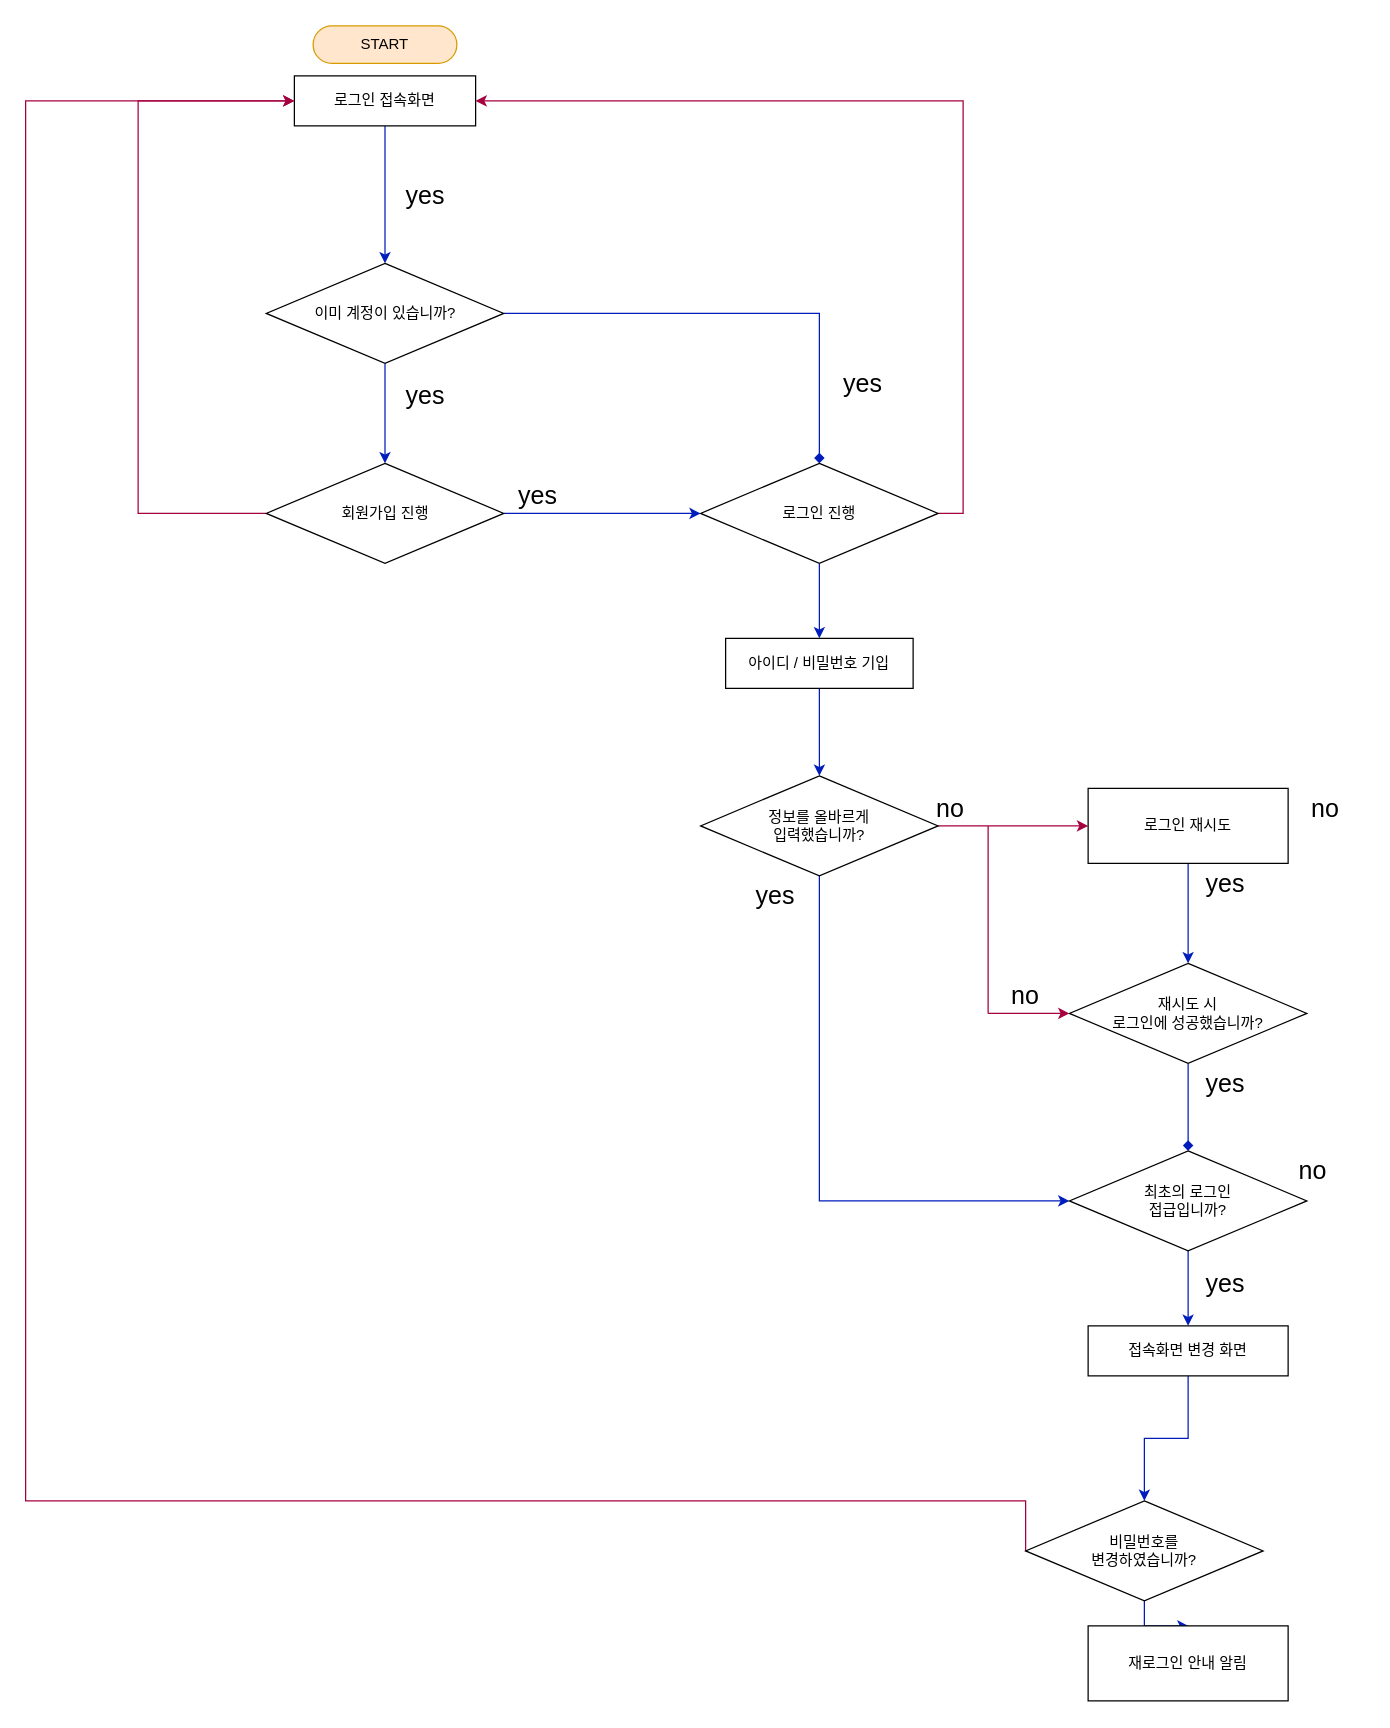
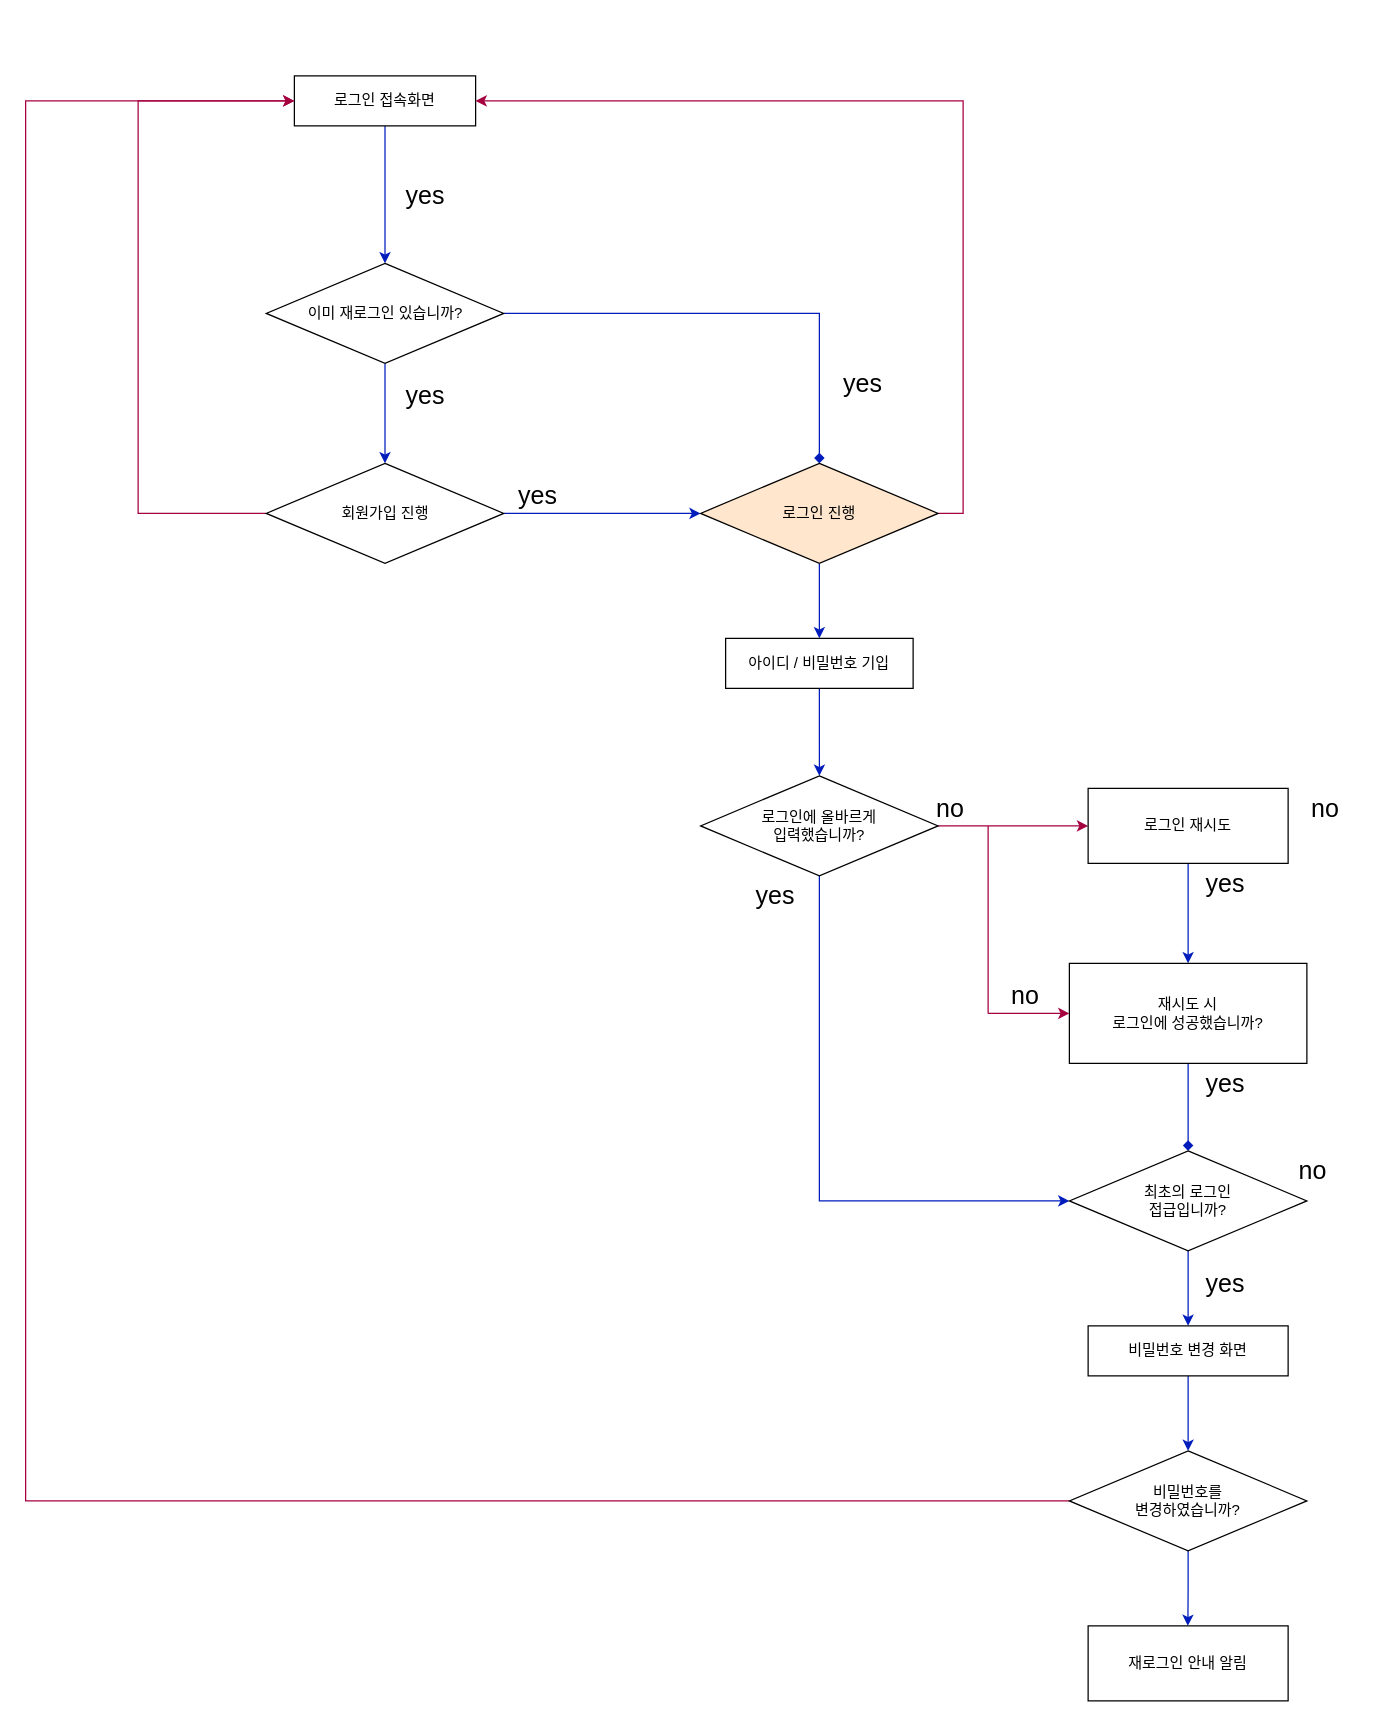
node "START": removed
node "이미 계정이 있습니까?": label "이미 계정이 있습니까?" -> "이미 재로그인 있습니까?"
node "로그인 진행": fillcolor #ffffff -> #ffe6cc
node "정보를 올바르게 입력했습니까?": label "정보를 올바르게 입력했습니까?" -> "로그인에 올바르게 입력했습니까?"
node "재시도 시 로그인에 성공했습니까?": shape diamond -> rectangle
node "접속화면 변경 화면": label "접속화면 변경 화면" -> "비밀번호 변경 화면"
node "비밀번호를 변경하였습니까?": moved (1144, 1551) -> (1188, 1501)
